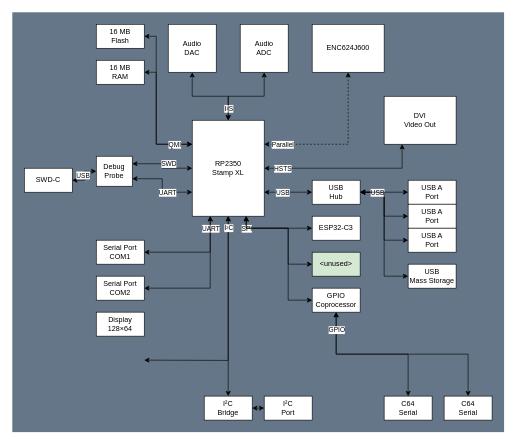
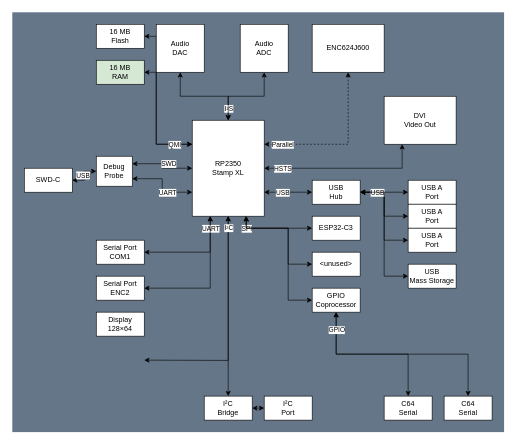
node "Audio DAC": moved (192, 48) -> (180, 48)
node "16 MB RAM": fillcolor #ffffff -> #d5e8d4
node "<unused>": fillcolor #d5e8d4 -> #ffffff
node "Serial Port COM2": label "Serial Port COM2" -> "Serial Port ENC2"
